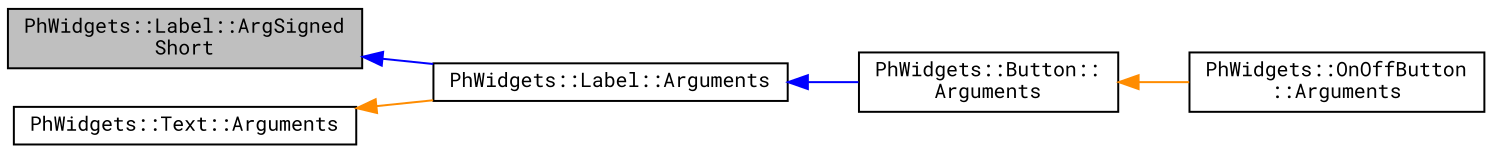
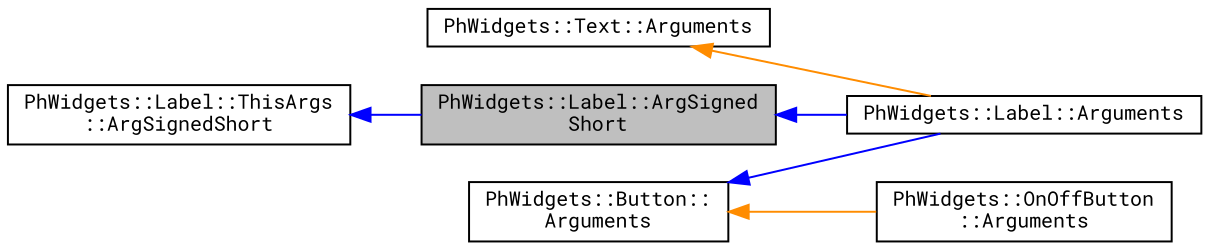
edge "PhWidgets::Button:: Arguments" -> "PhWidgets::Label::Arguments": reversed
node "PhWidgets::Label::ThisArgs ::ArgSignedShort": added
